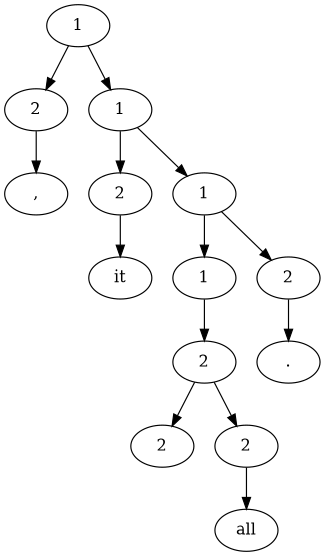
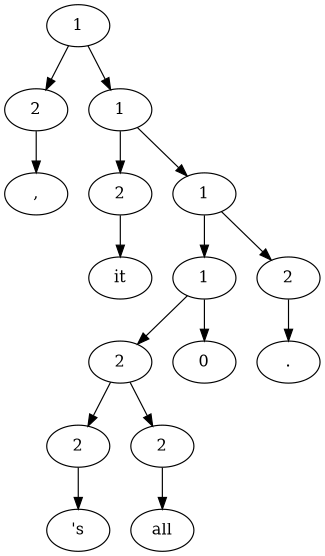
node "0": added
node "'s": added
